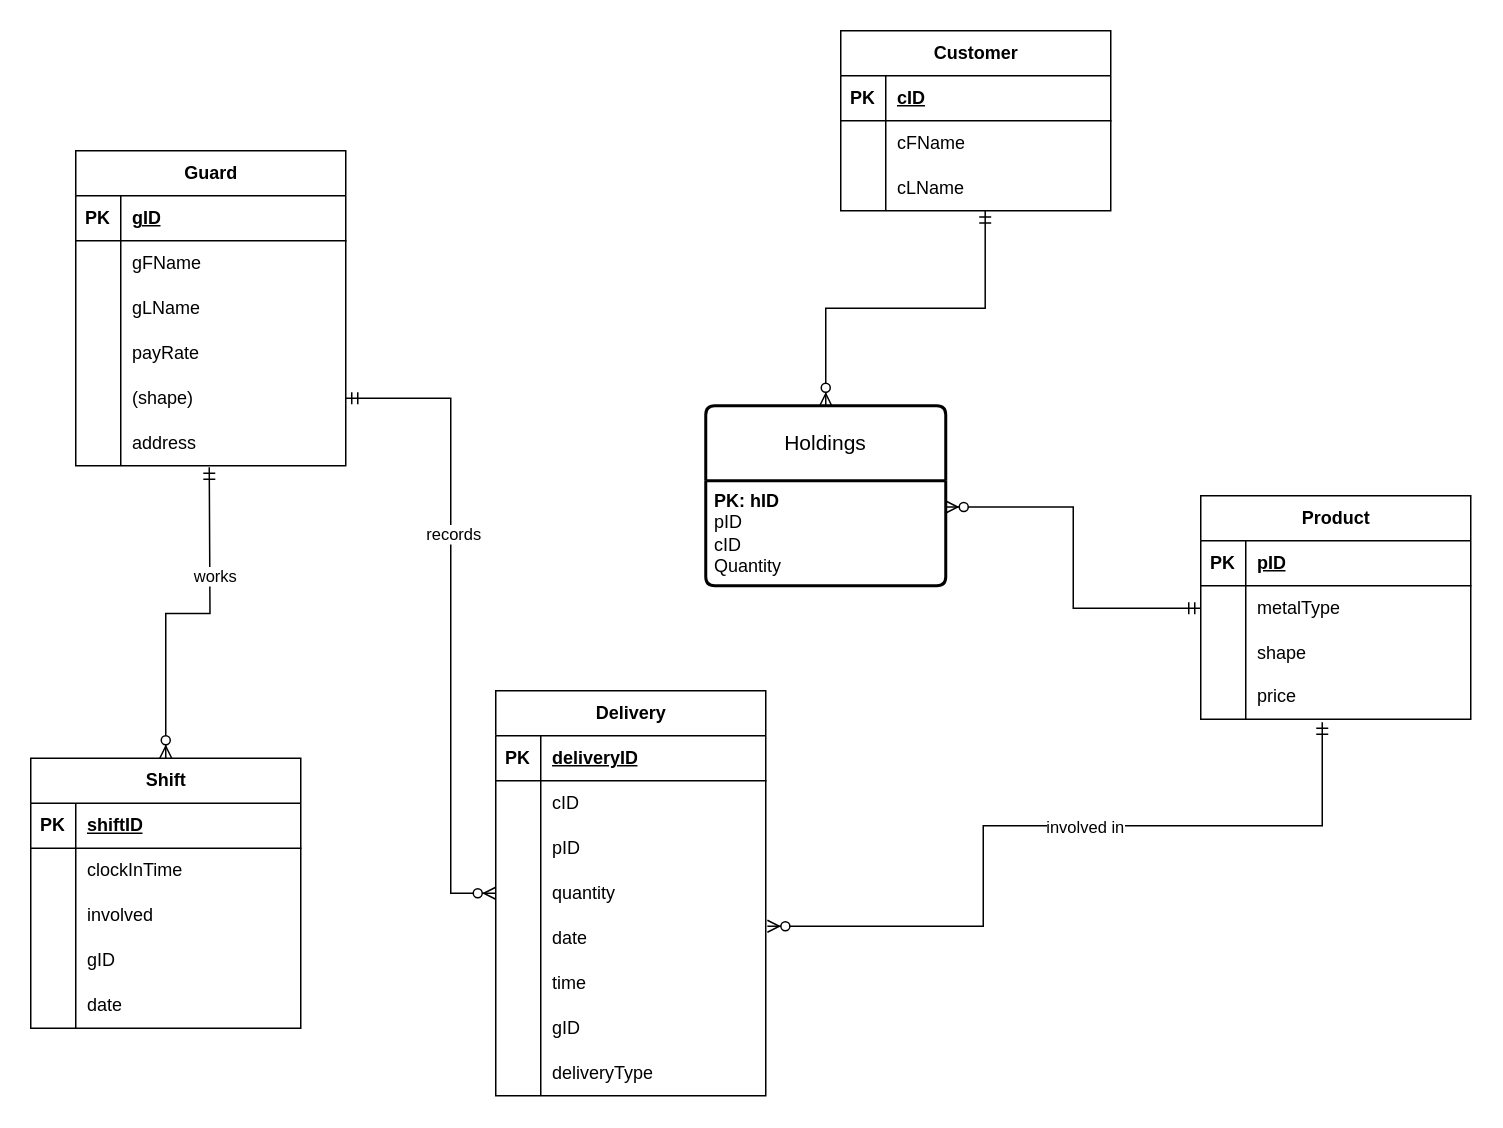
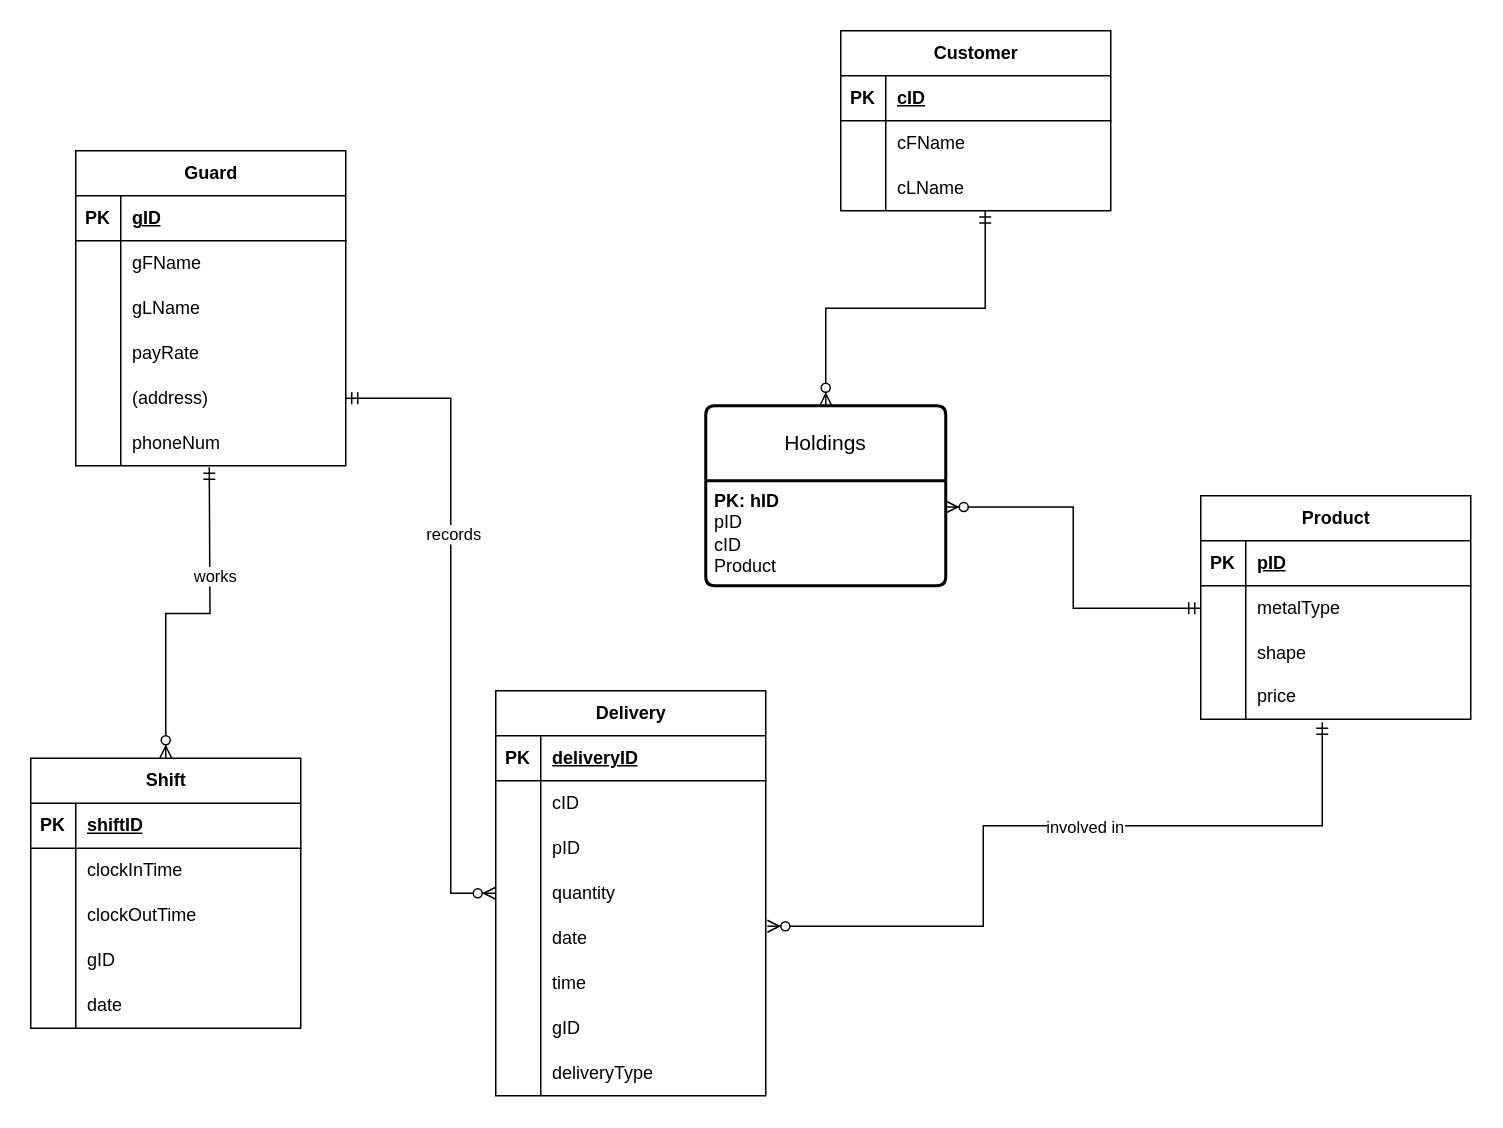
node "(shape)": label "(shape)" -> "(address)"
node "address": label "address" -> "phoneNum"
node "PK: hID pID cID Quantity": label "PK: hID pID cID Quantity" -> "PK: hID pID cID Product"
node "involved": label "involved" -> "clockOutTime"
